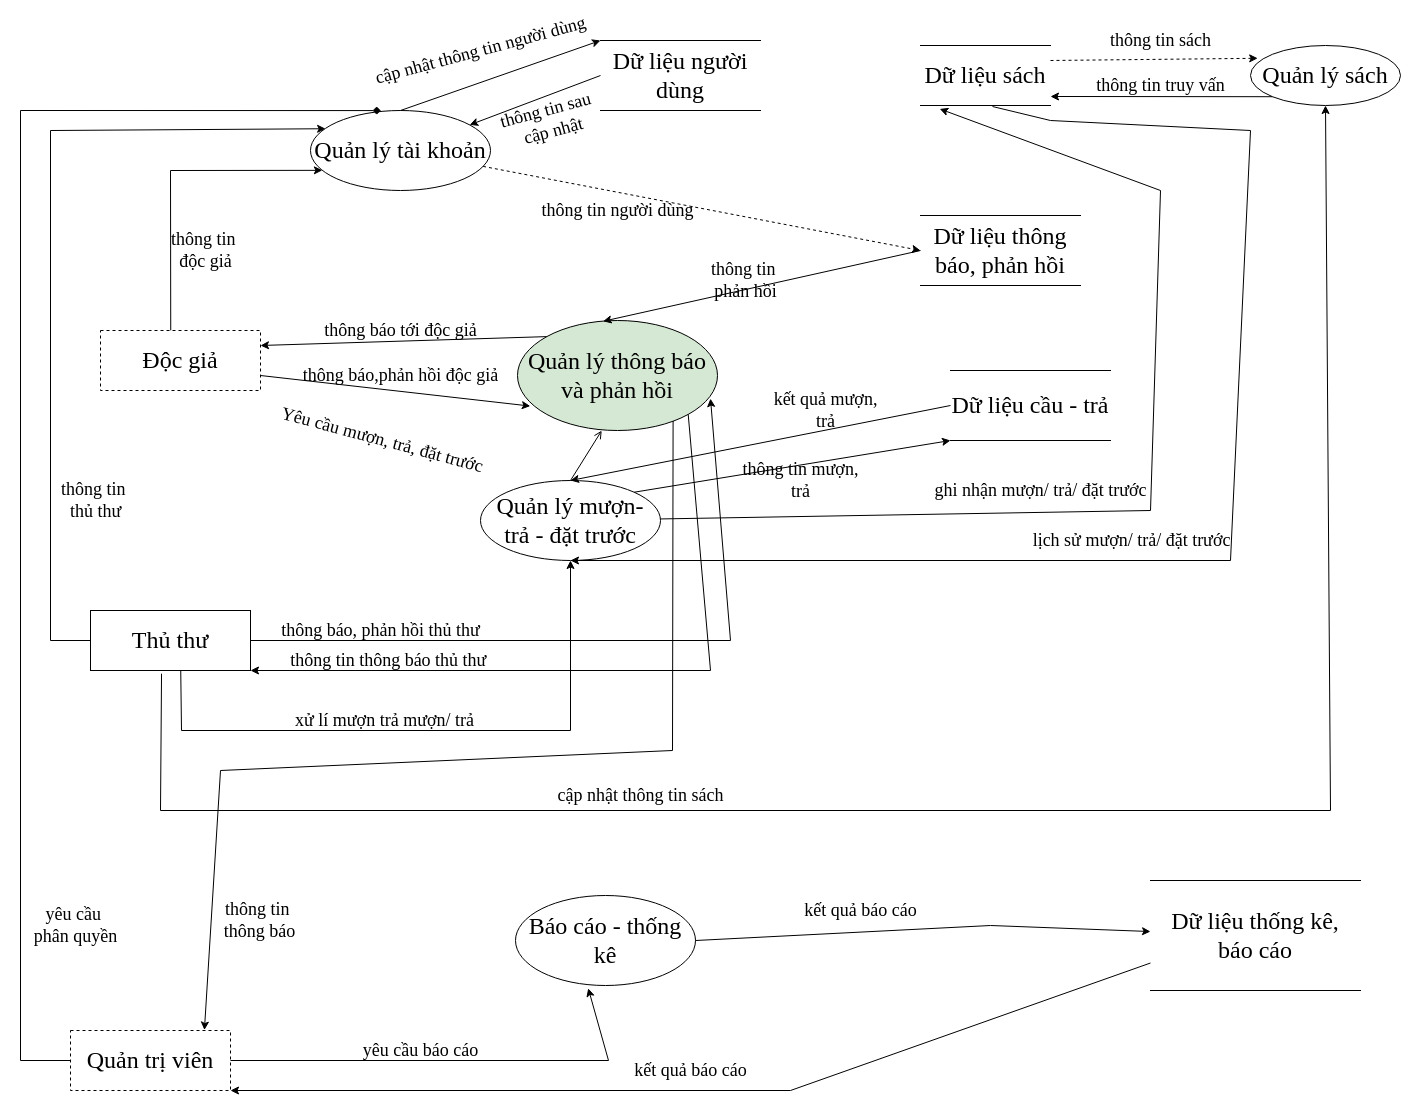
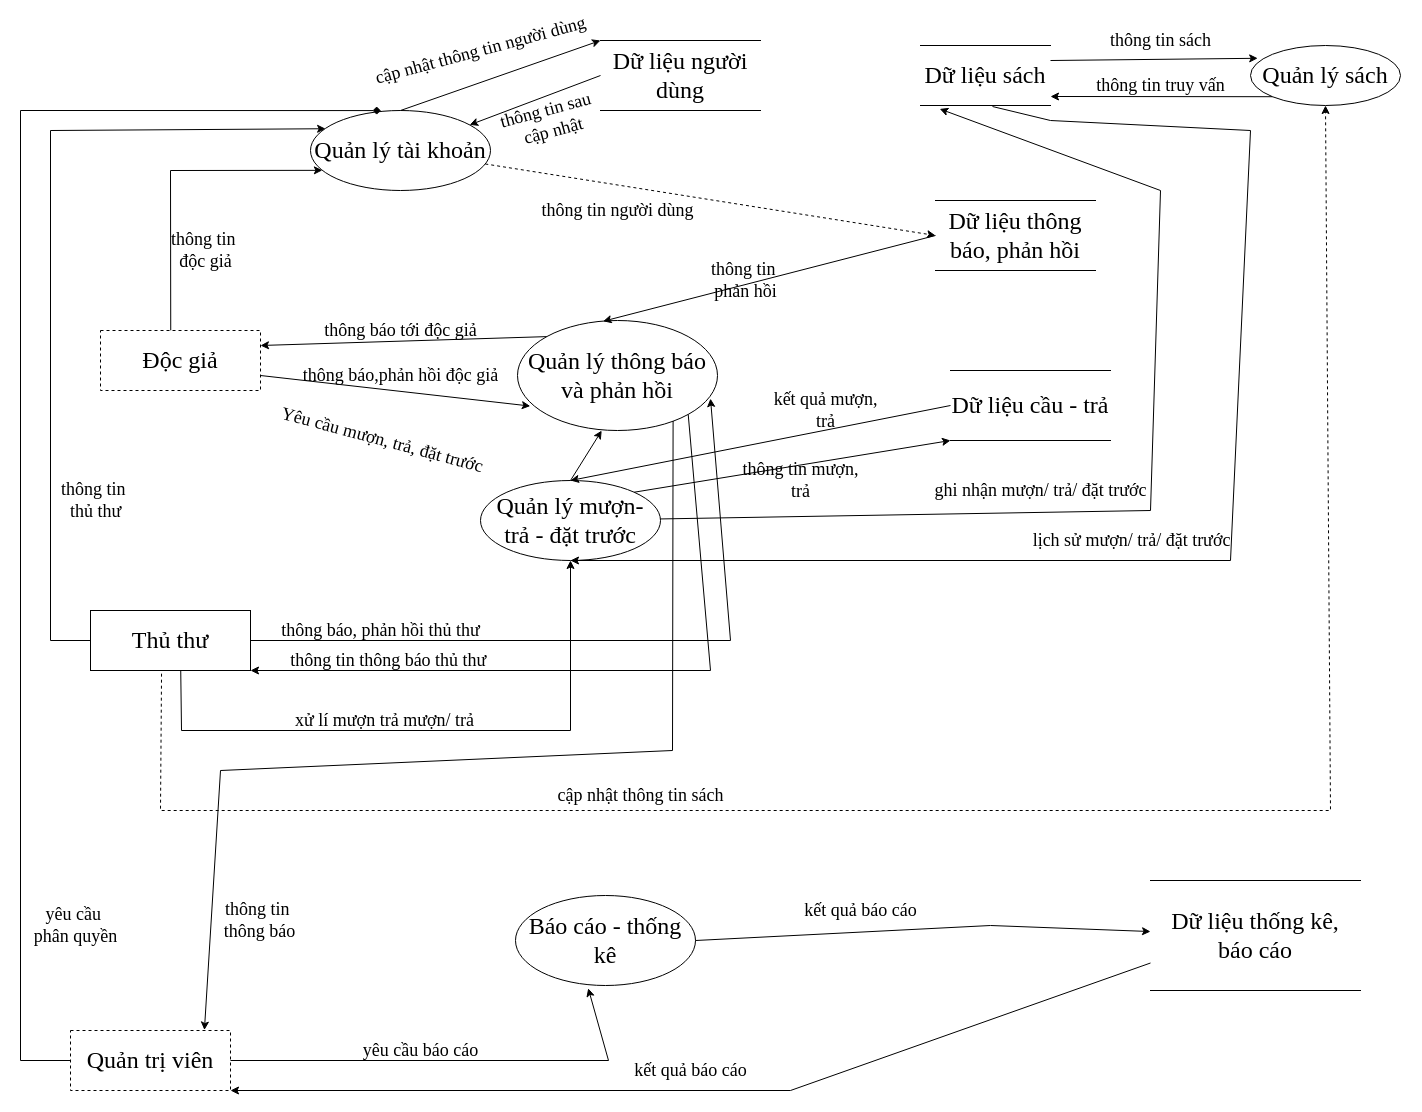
edge "Dữ liệu sách" -> "Quản lý sách": style dashed -> solid
node "Dữ liệu thông báo, phản hồi": moved (1001, 251) -> (1016, 236)
node "Quản lý thông báo và phản hồi": fillcolor #d5e8d4 -> #ffffff
edge "Quản lý mượn- trả - đặt trước" -> "Quản lý thông báo và phản hồi": arrowhead open -> classic
edge "Thủ thư" -> "Quản lý sách": style solid -> dashed
